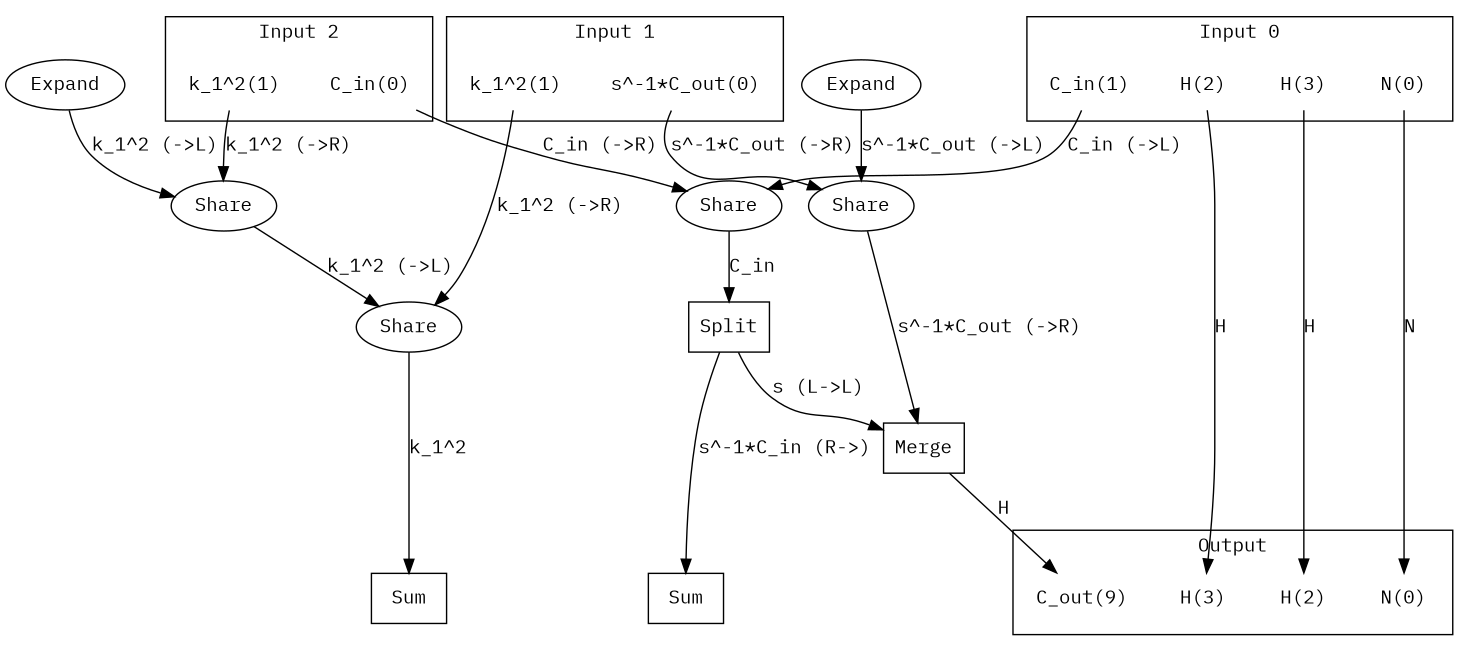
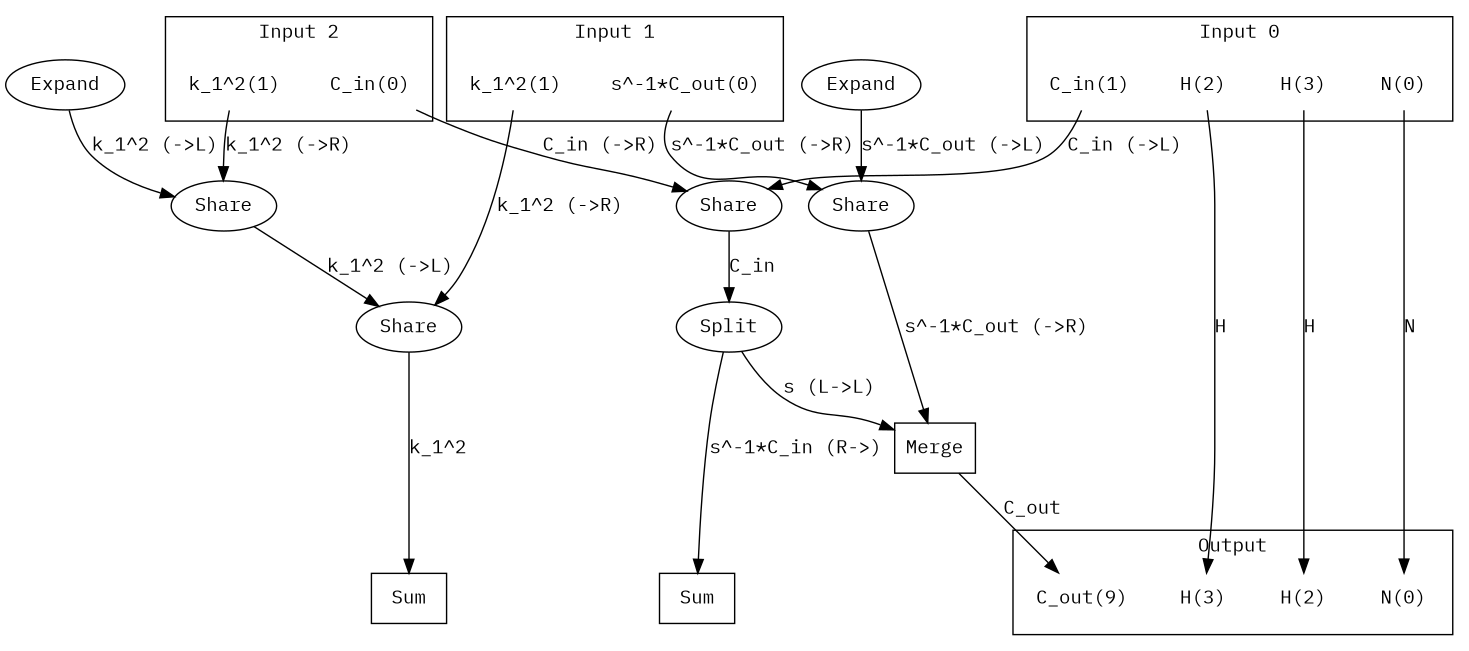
node "Split": shape box -> ellipse
edge "Merge" -> "C_out(9)": label "H" -> "C_out"
